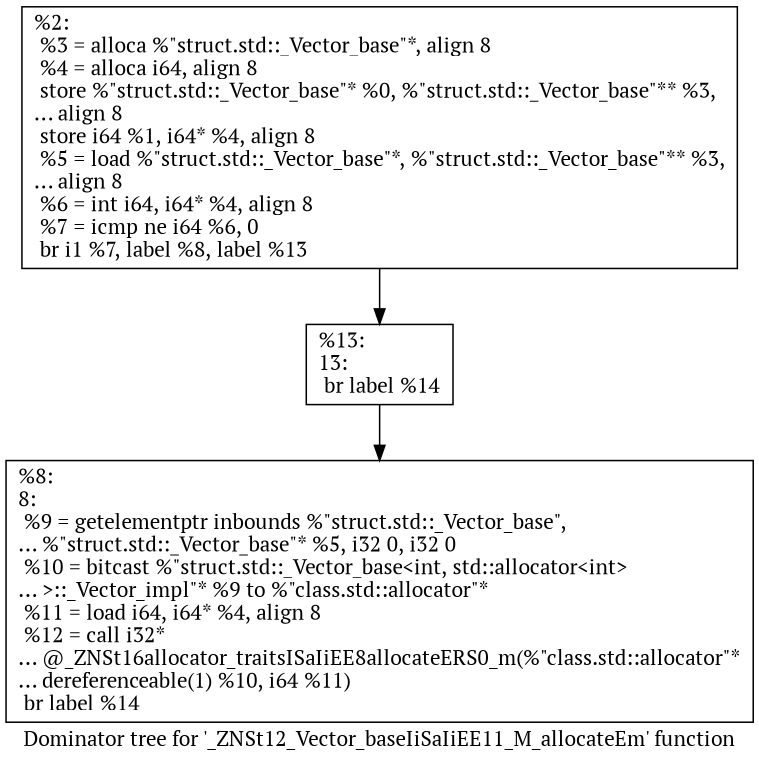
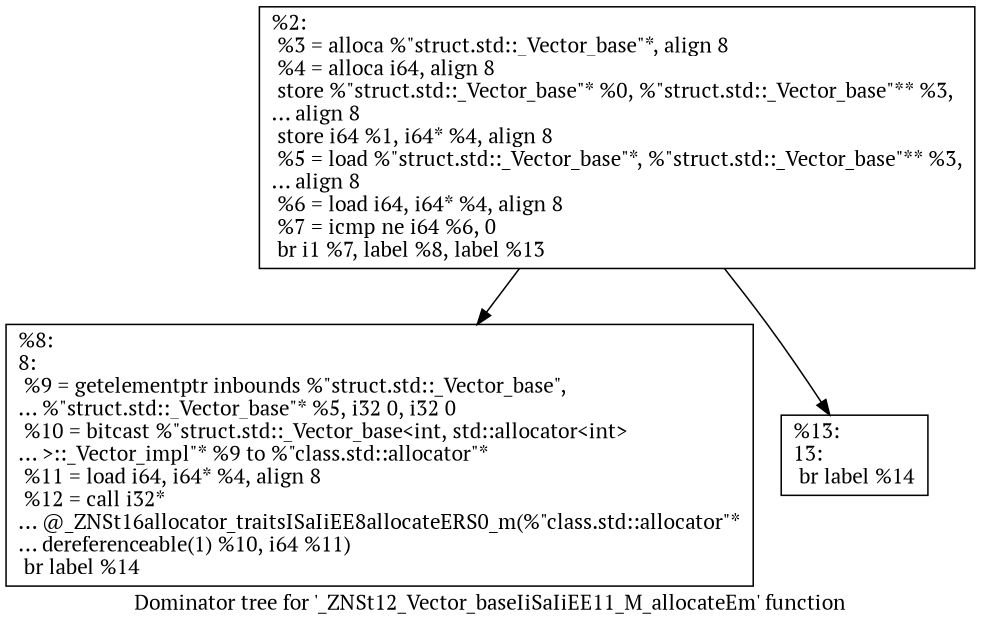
node "%2:": text "%6 = int i64, i64* %4, align 8" -> "%6 = load i64, i64* %4, align 8"
edge "%13:" -> "%8:": now "%2:" -> "%8:"
